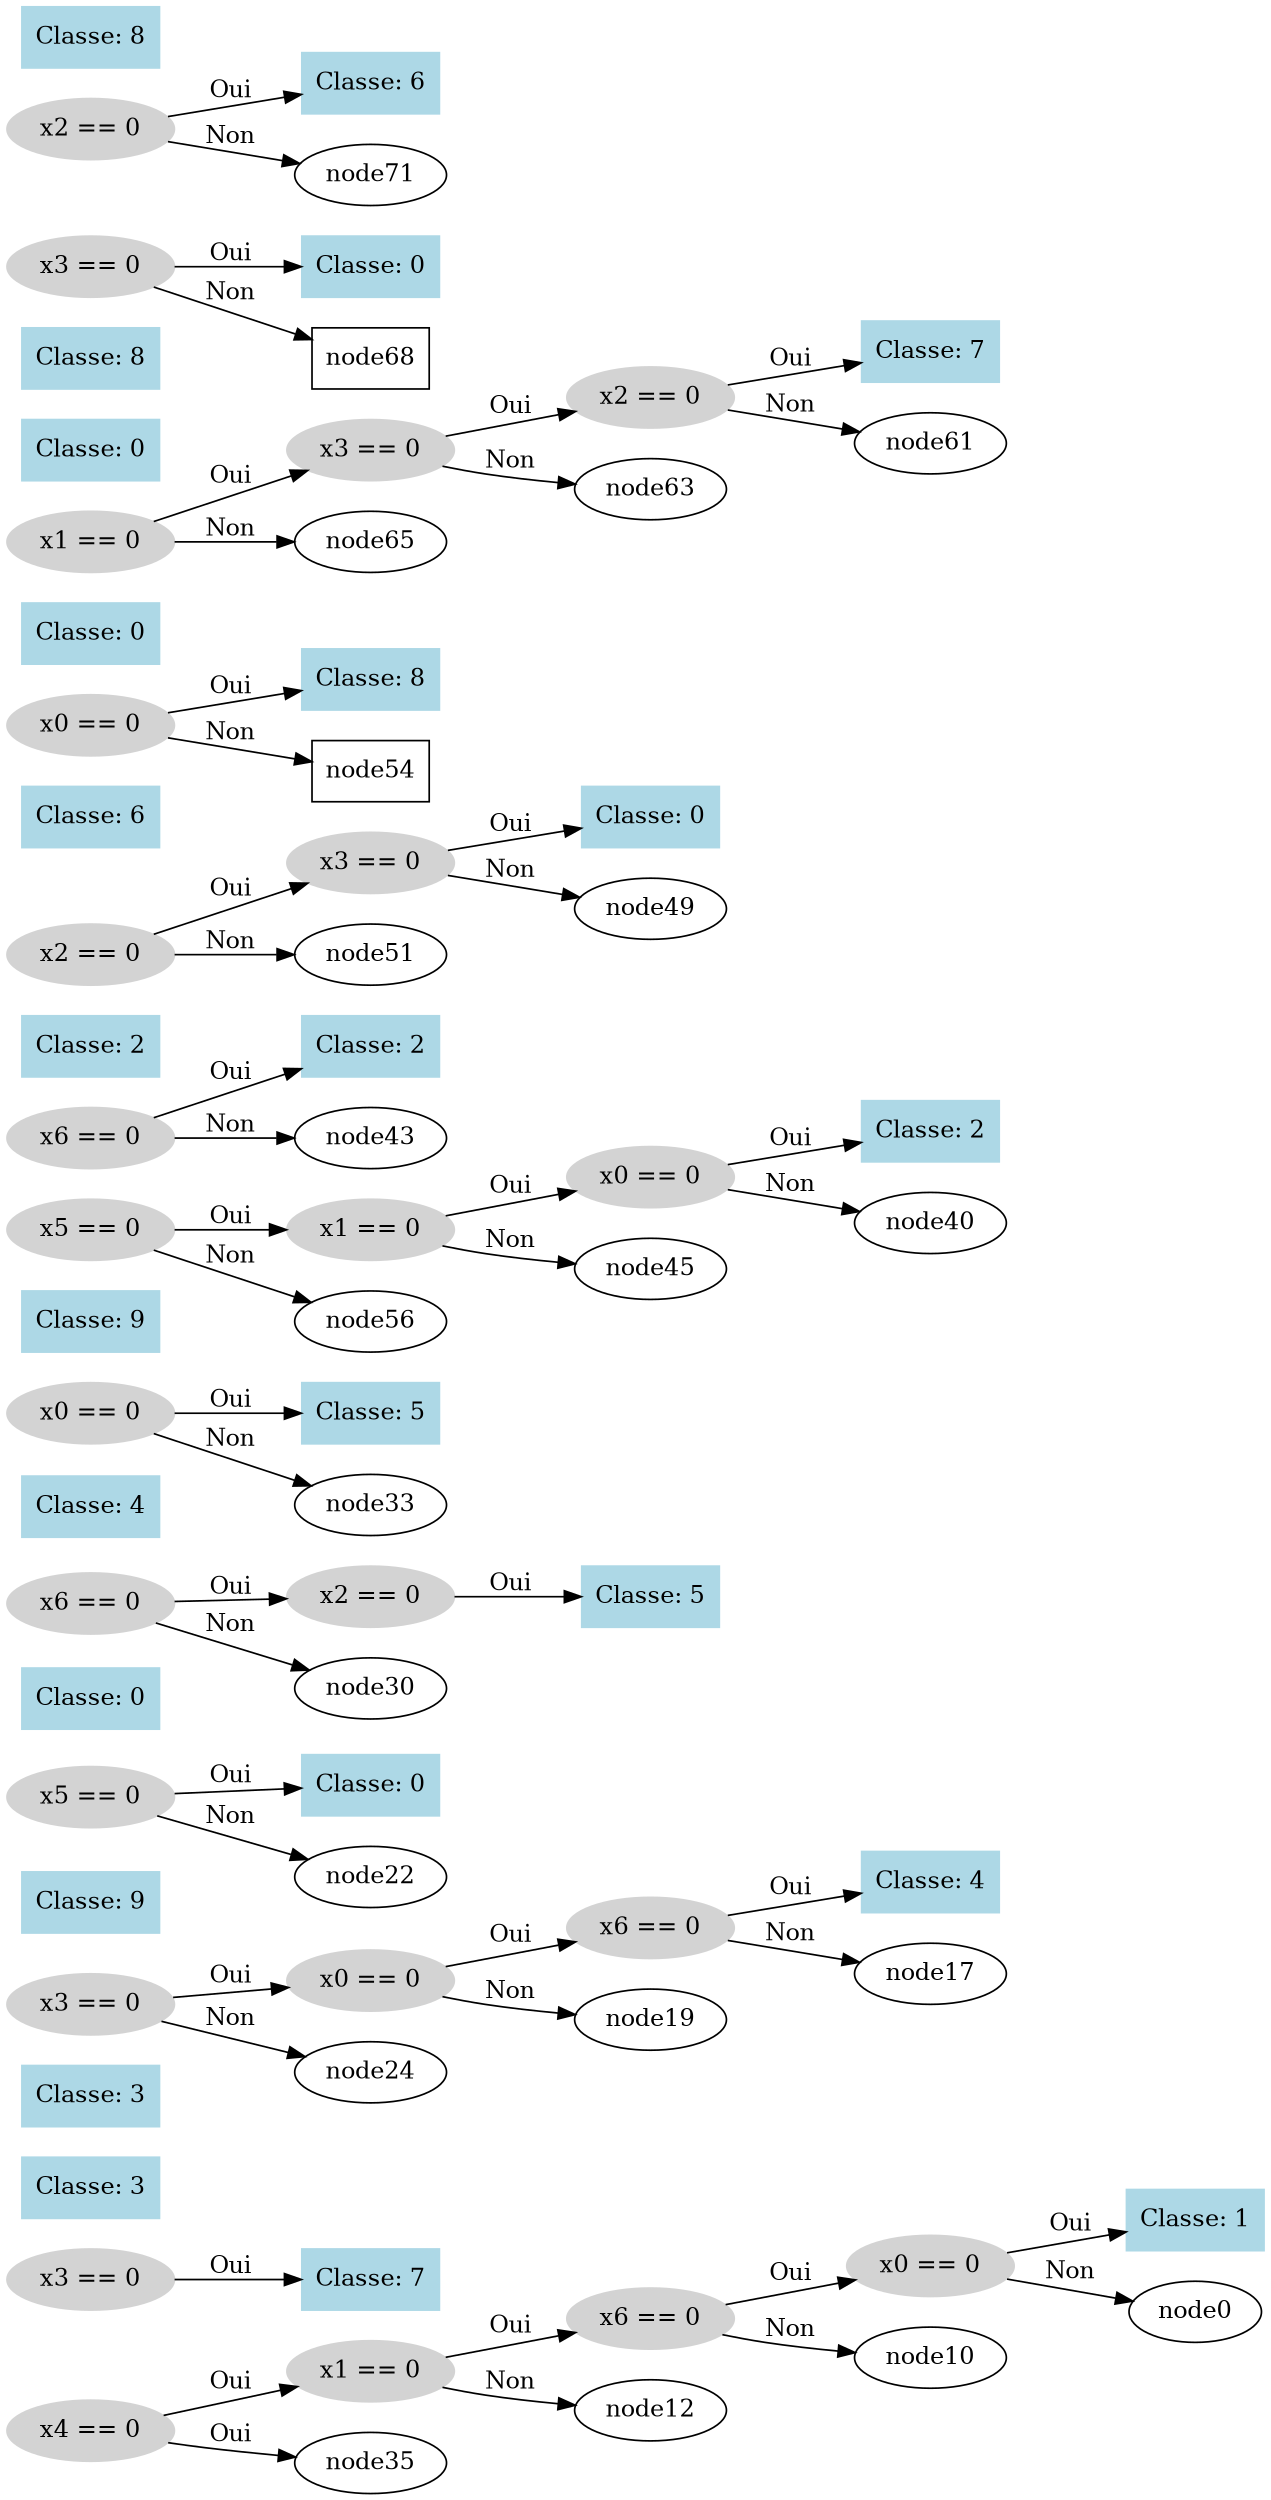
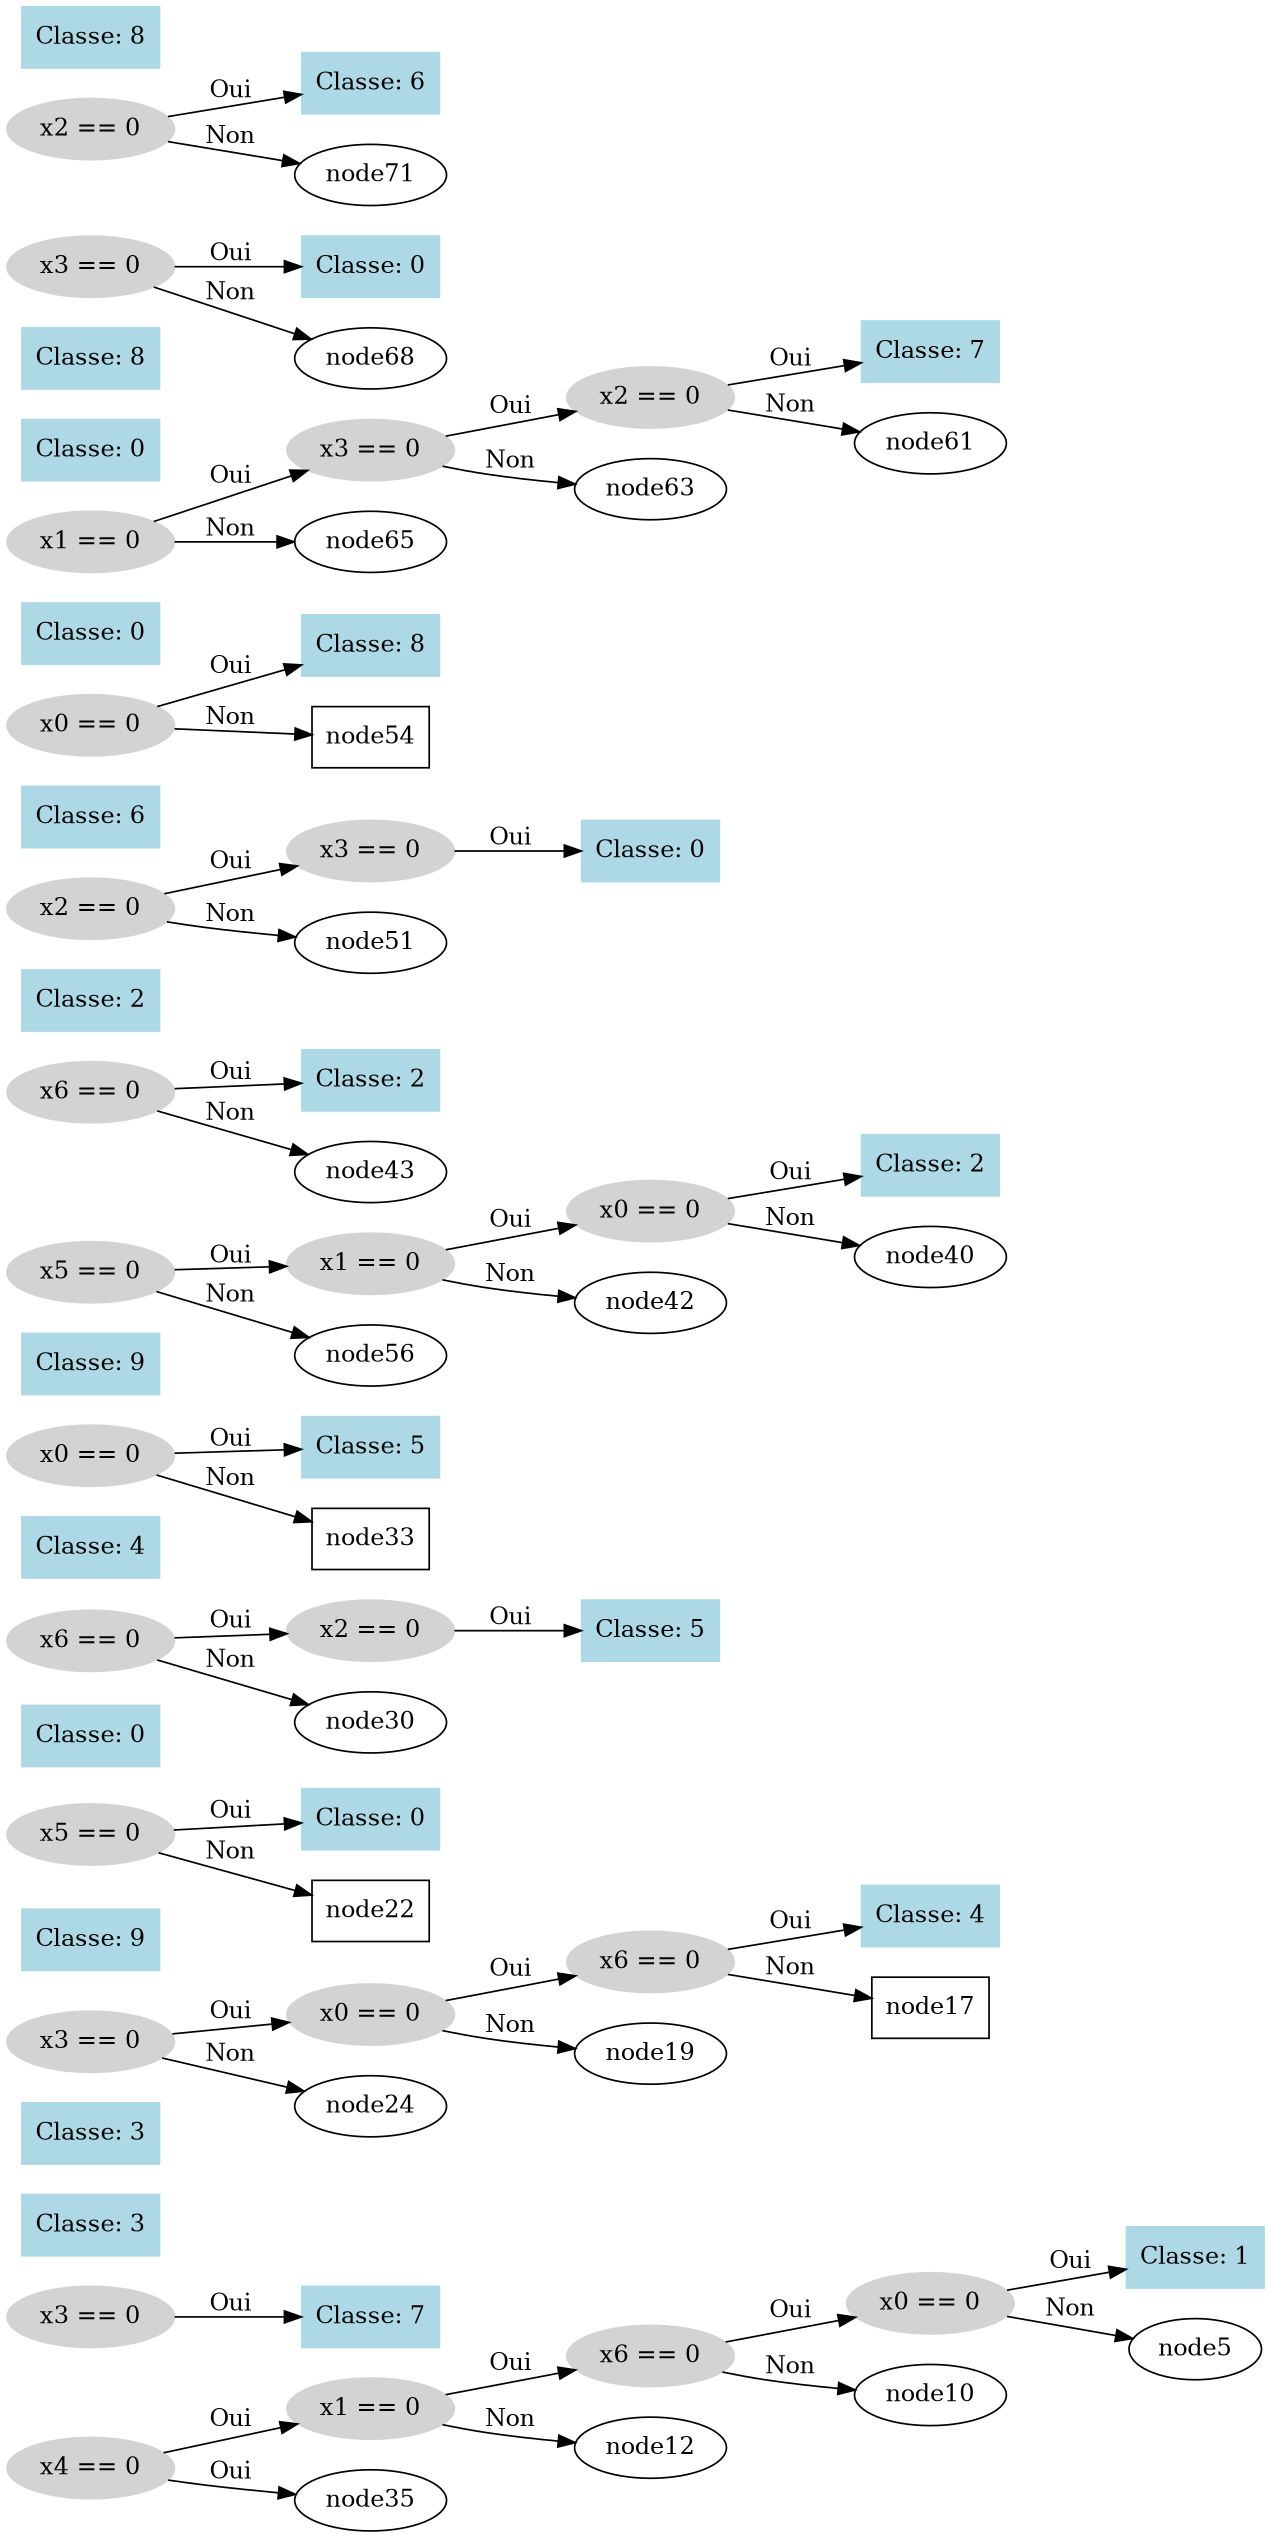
node "node68": shape box -> ellipse
node "node49": removed
node "node45": label "node45" -> "node42"
node "node33": shape ellipse -> box
node "node22": shape ellipse -> box
node "node17": shape ellipse -> box
node "node0": label "node0" -> "node5"
